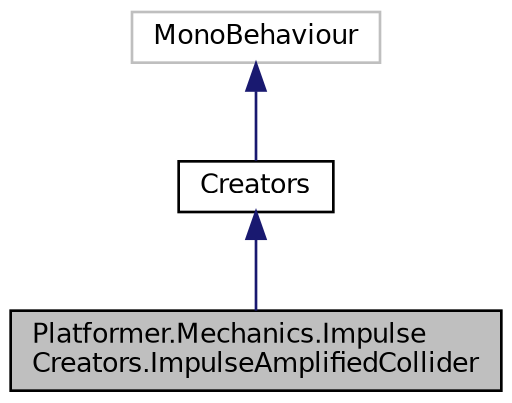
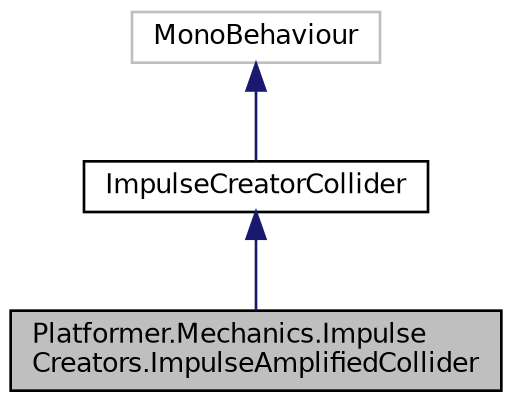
node "Creators": label "Creators" -> "ImpulseCreatorCollider"
